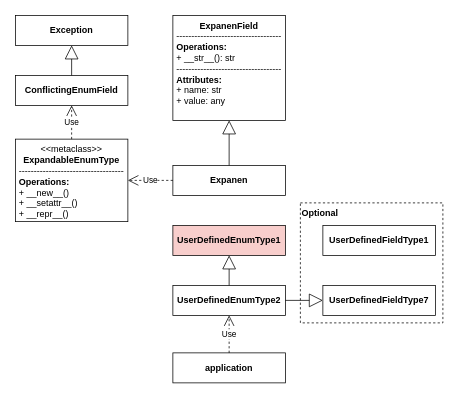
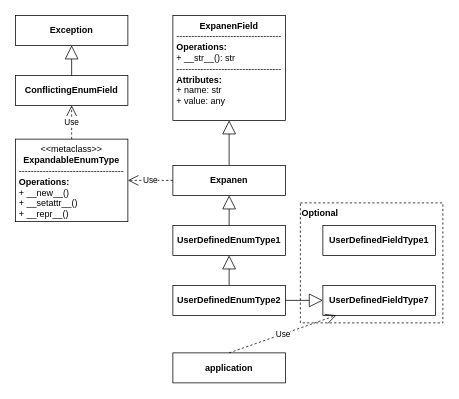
edge "UserDefinedEnumType1" -> "Expanen": added
node "UserDefinedEnumType1": fillcolor #f8cecc -> #ffffff
edge "application" -> "UserDefinedEnumType2": now "application" -> "UserDefinedFieldType7"
